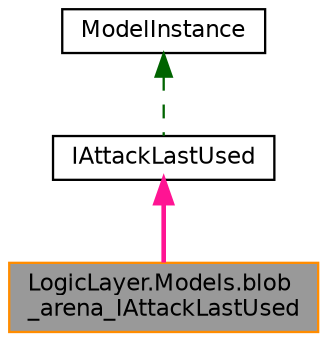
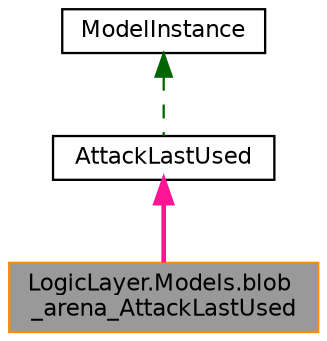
node "IAttackLastUsed": label "IAttackLastUsed" -> "AttackLastUsed"
node "LogicLayer.Models.blob _arena_IAttackLastUsed": label "LogicLayer.Models.blob _arena_IAttackLastUsed" -> "LogicLayer.Models.blob _arena_AttackLastUsed"
